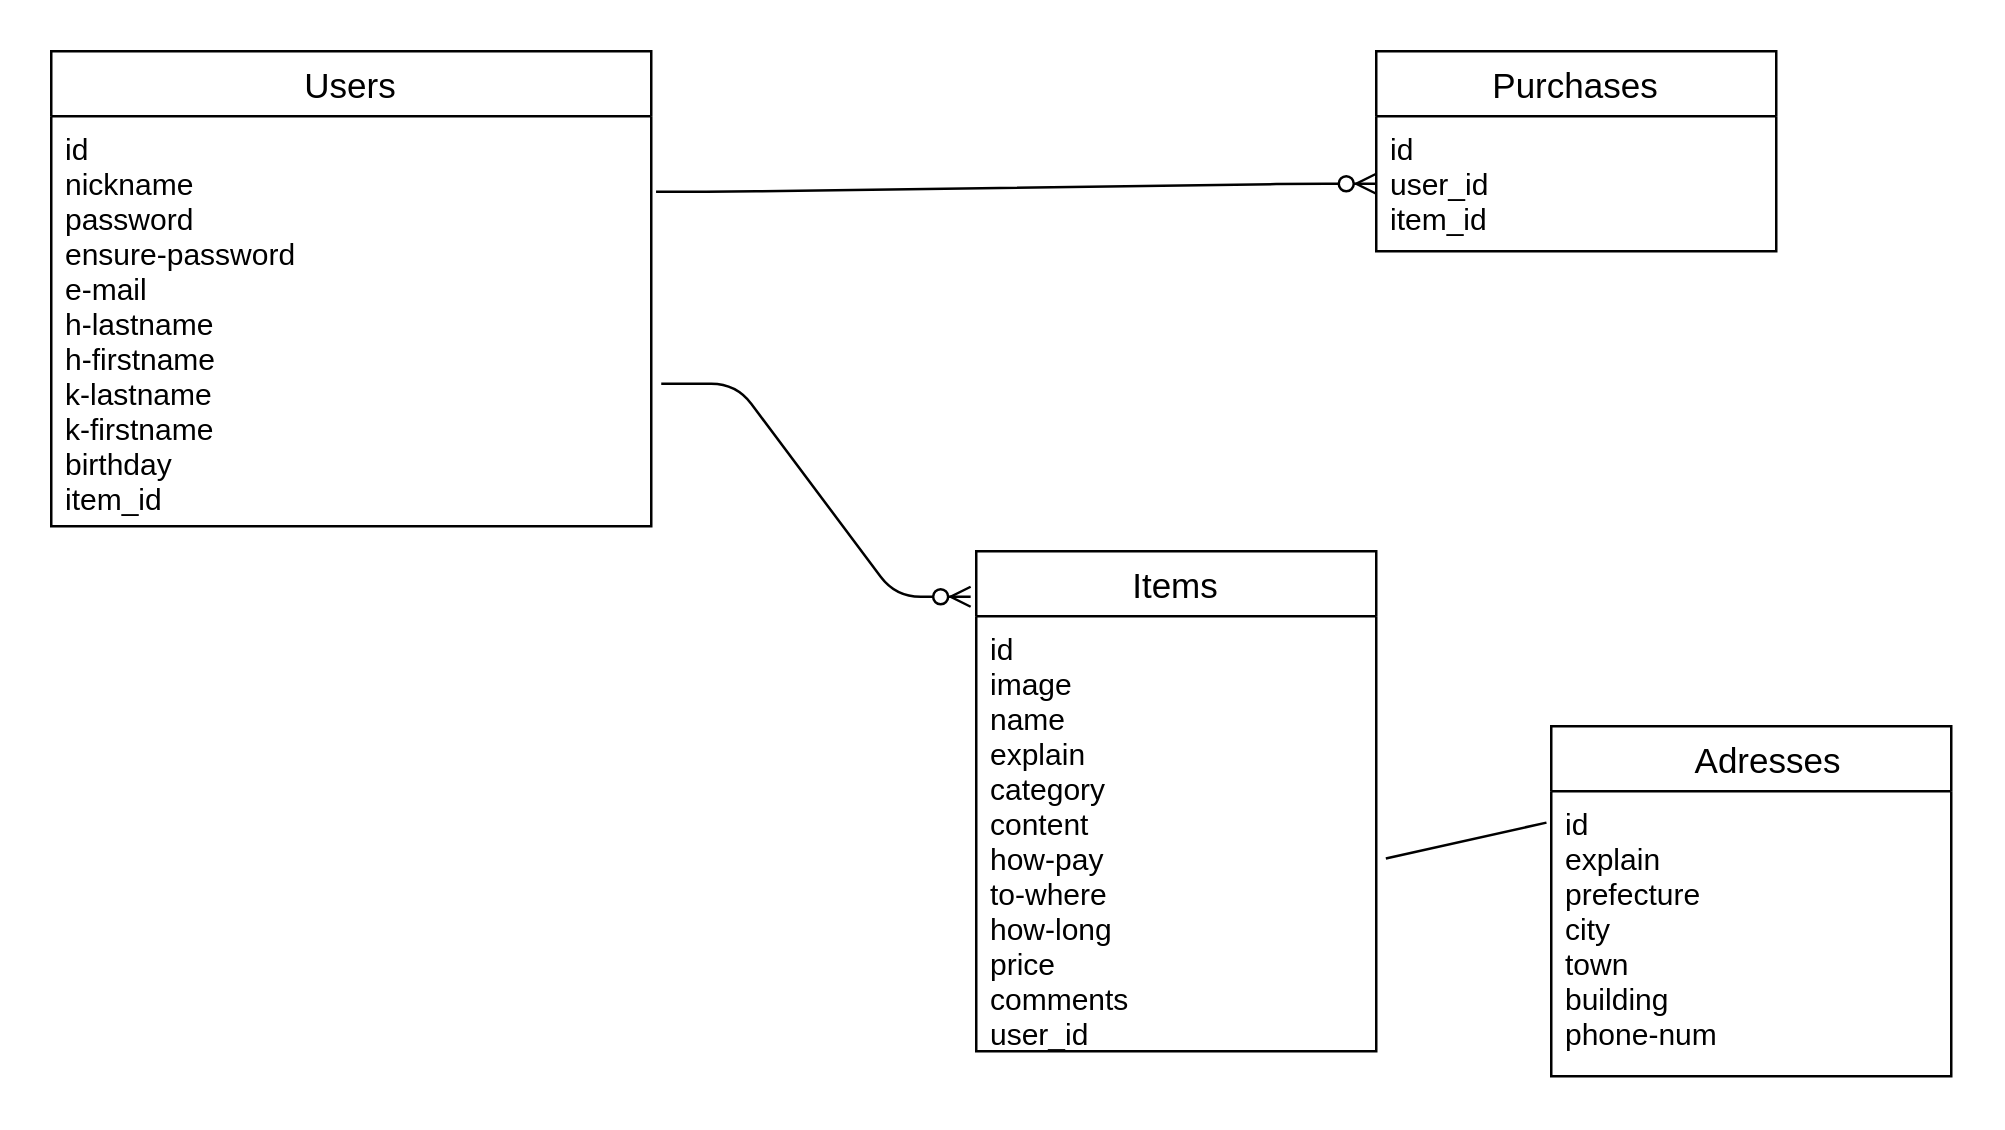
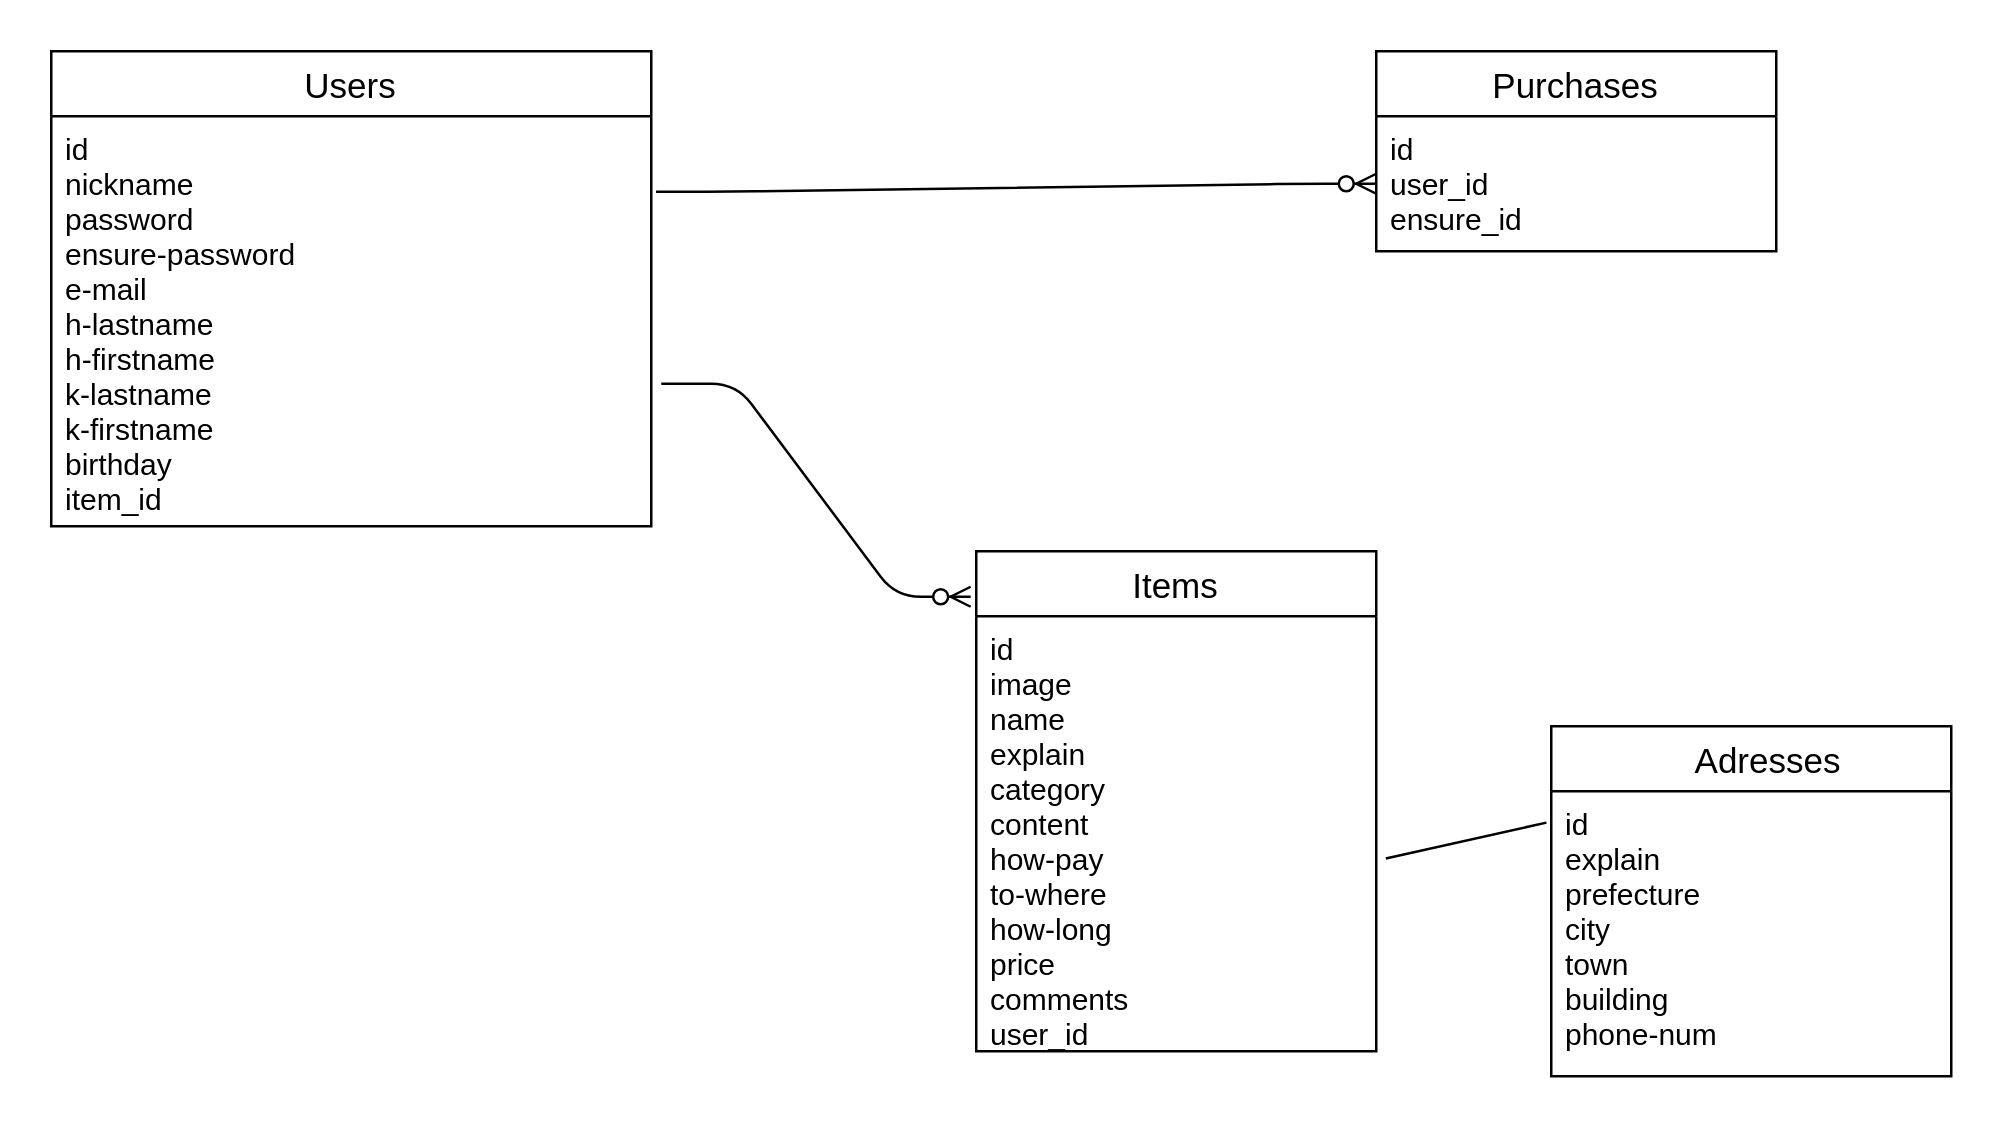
node "id user_id item_id": label "id user_id item_id" -> "id user_id ensure_id"
